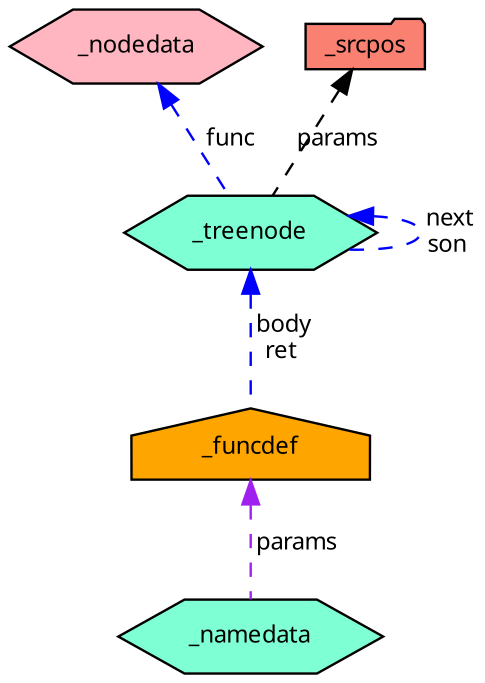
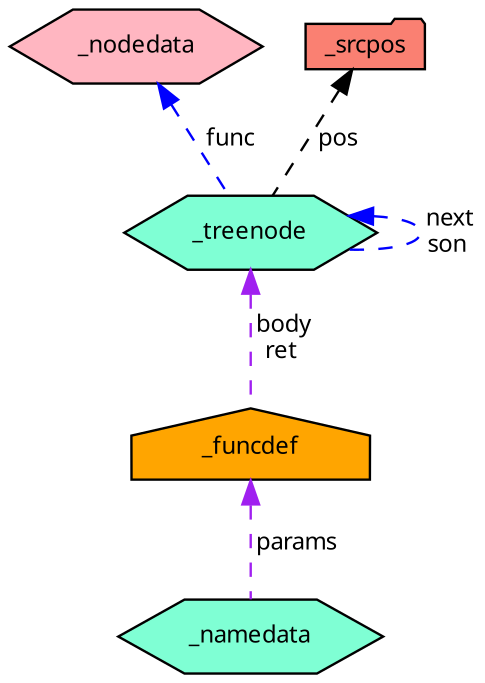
edge "_treenode" -> "_srcpos": label " params" -> " pos"
edge "_funcdef" -> "_treenode": color blue -> purple
